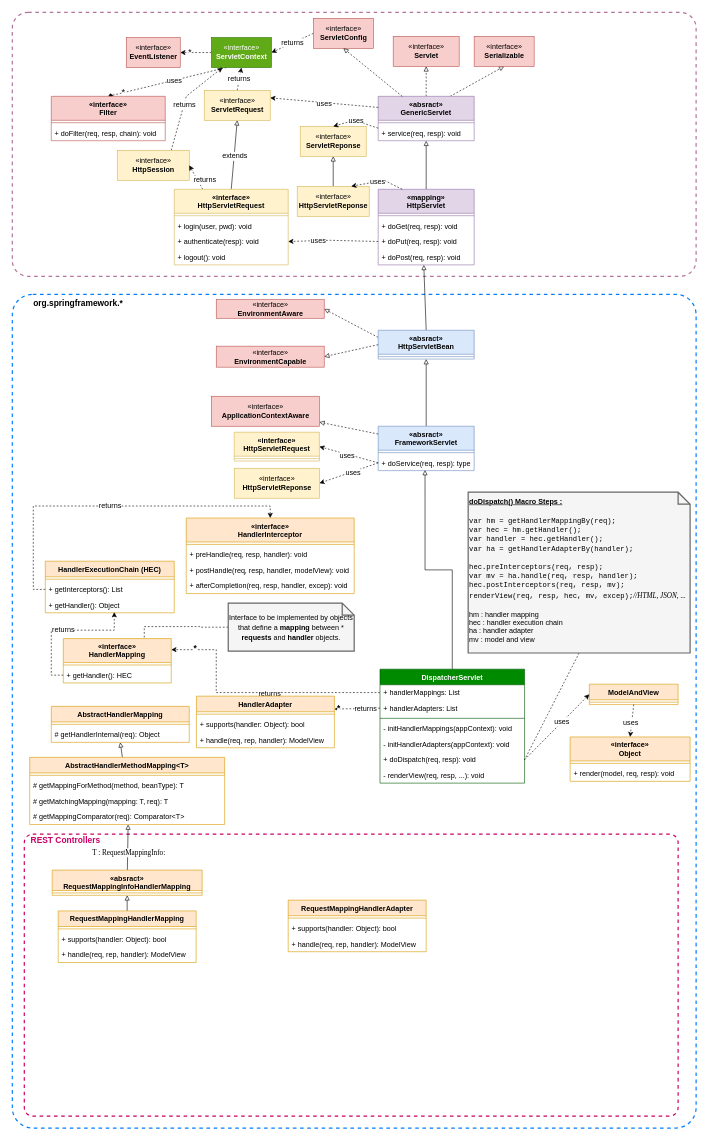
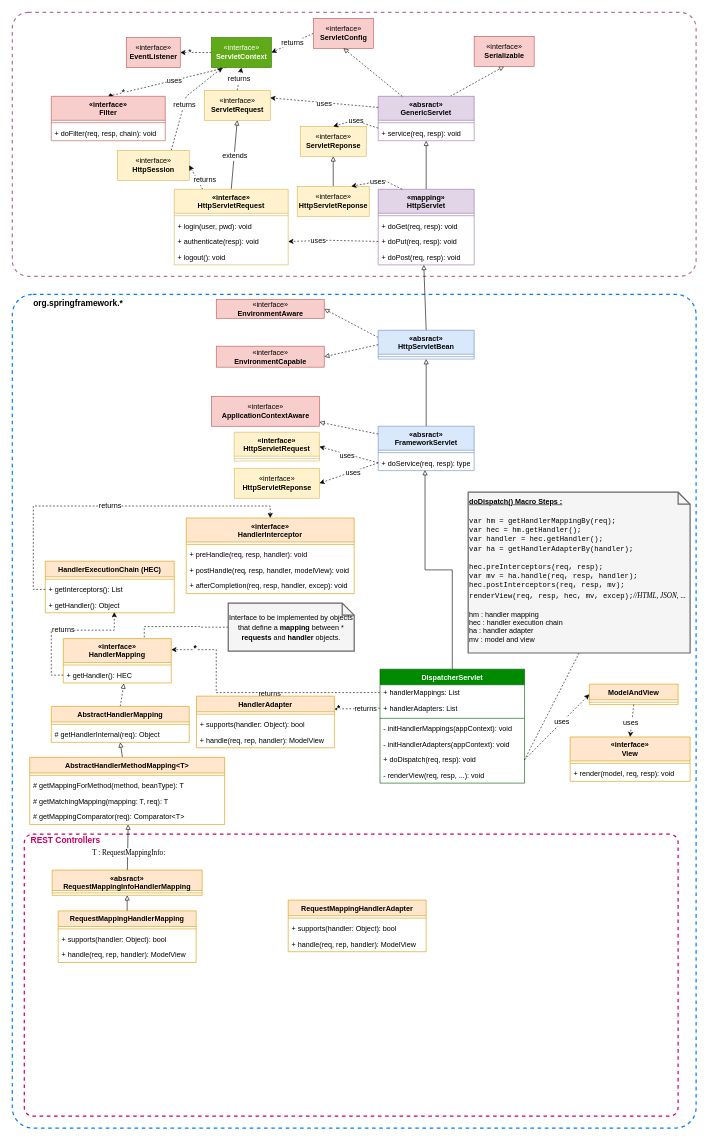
node "«interface» Servlet": removed
edge "«absract» GenericServlet" -> "«interface» Servlet": removed
edge "AbstractHandlerMapping" -> "+ getHandler(): HEC": added
node "«interface» Object": label "«interface» Object" -> "«interface» View"
